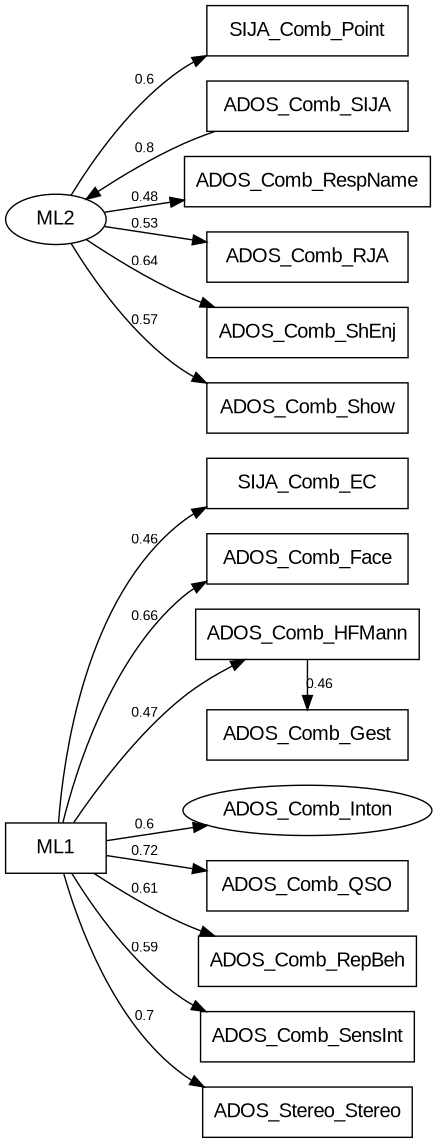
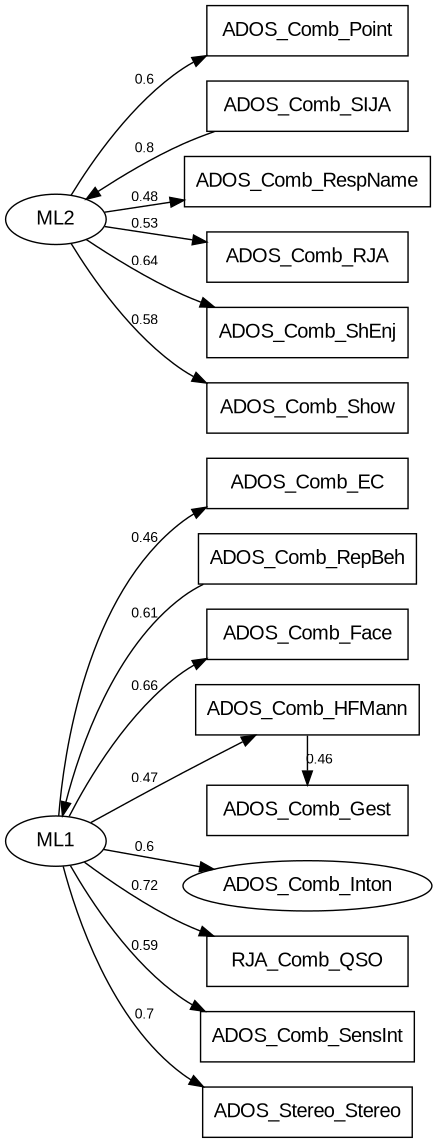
node "SIJA_Comb_Point": label "SIJA_Comb_Point" -> "ADOS_Comb_Point"
edge "ML2" -> "ADOS_Comb_Show": label "0.57" -> "0.58"
node "SIJA_Comb_EC": label "SIJA_Comb_EC" -> "ADOS_Comb_EC"
node "ML1": shape box -> ellipse
node "ADOS_Comb_QSO": label "ADOS_Comb_QSO" -> "RJA_Comb_QSO"
edge "ML1" -> "ADOS_Comb_RepBeh": reversed
